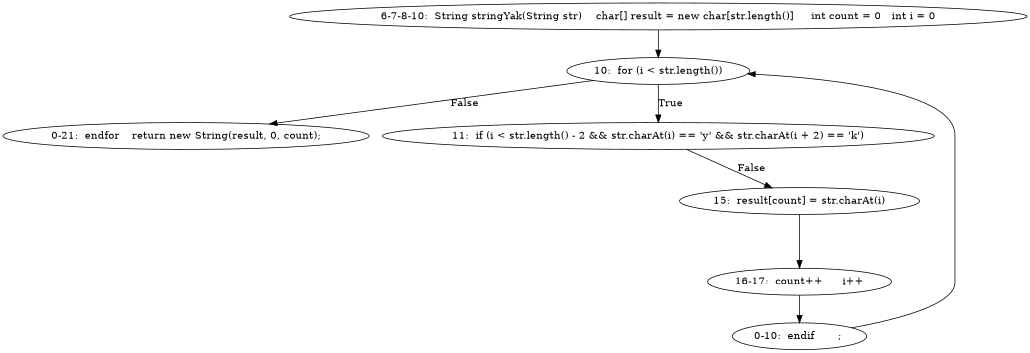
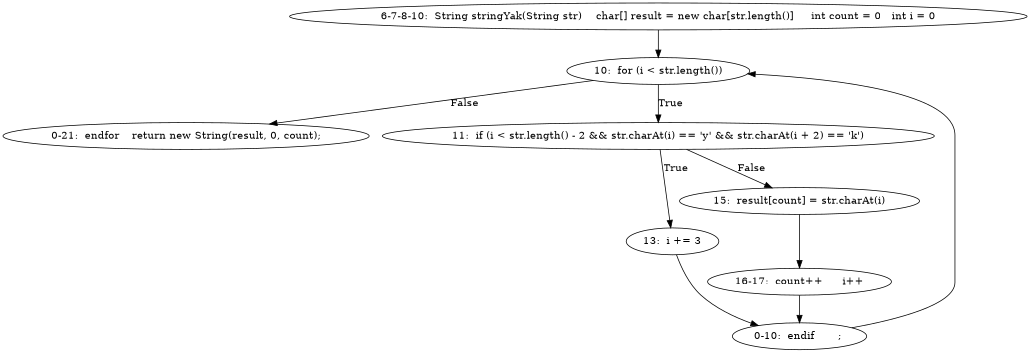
node "13:  i += 3": added
